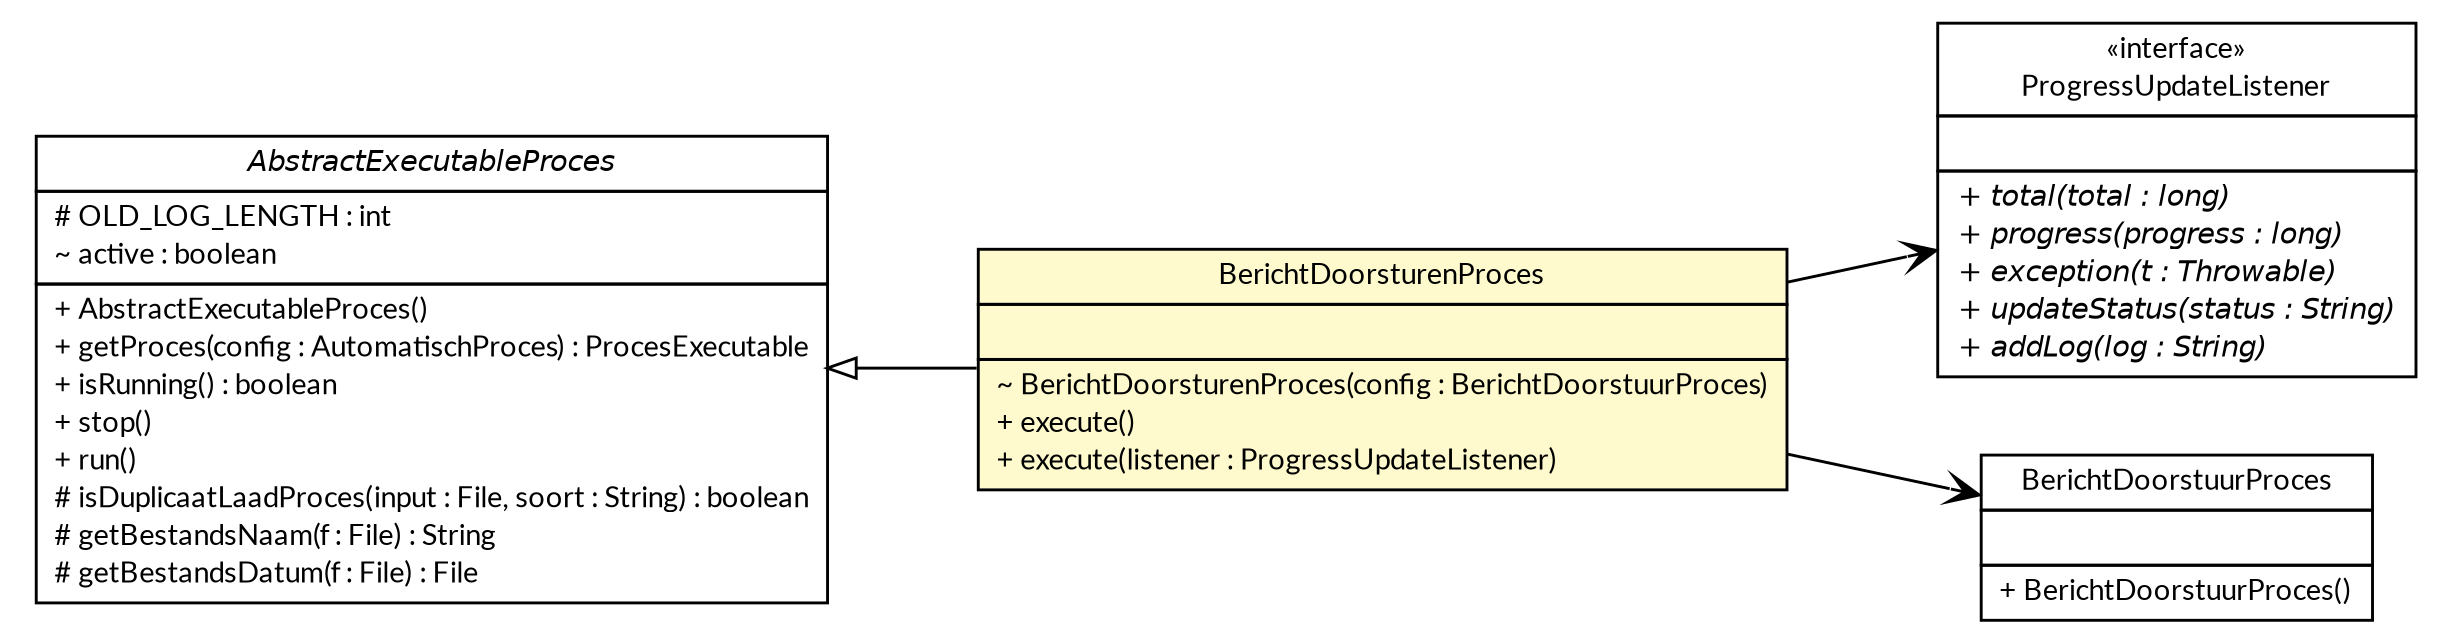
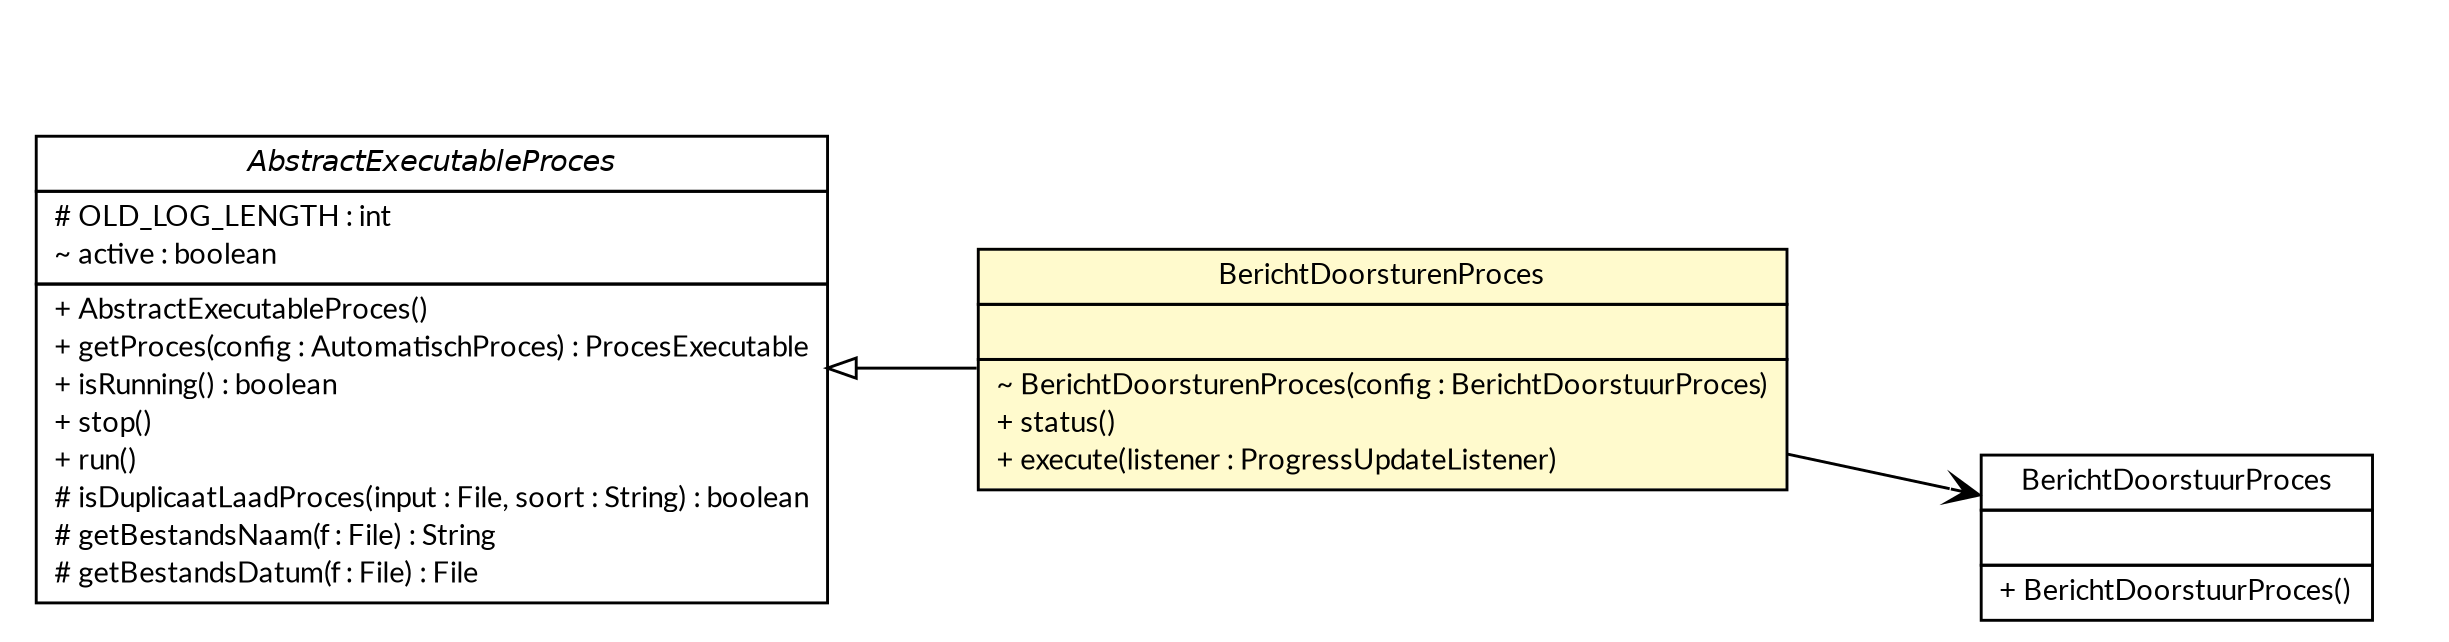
node "ProgressUpdateListener": removed
node "BerichtDoorsturenProces": text "+ execute()" -> "+ status()"
